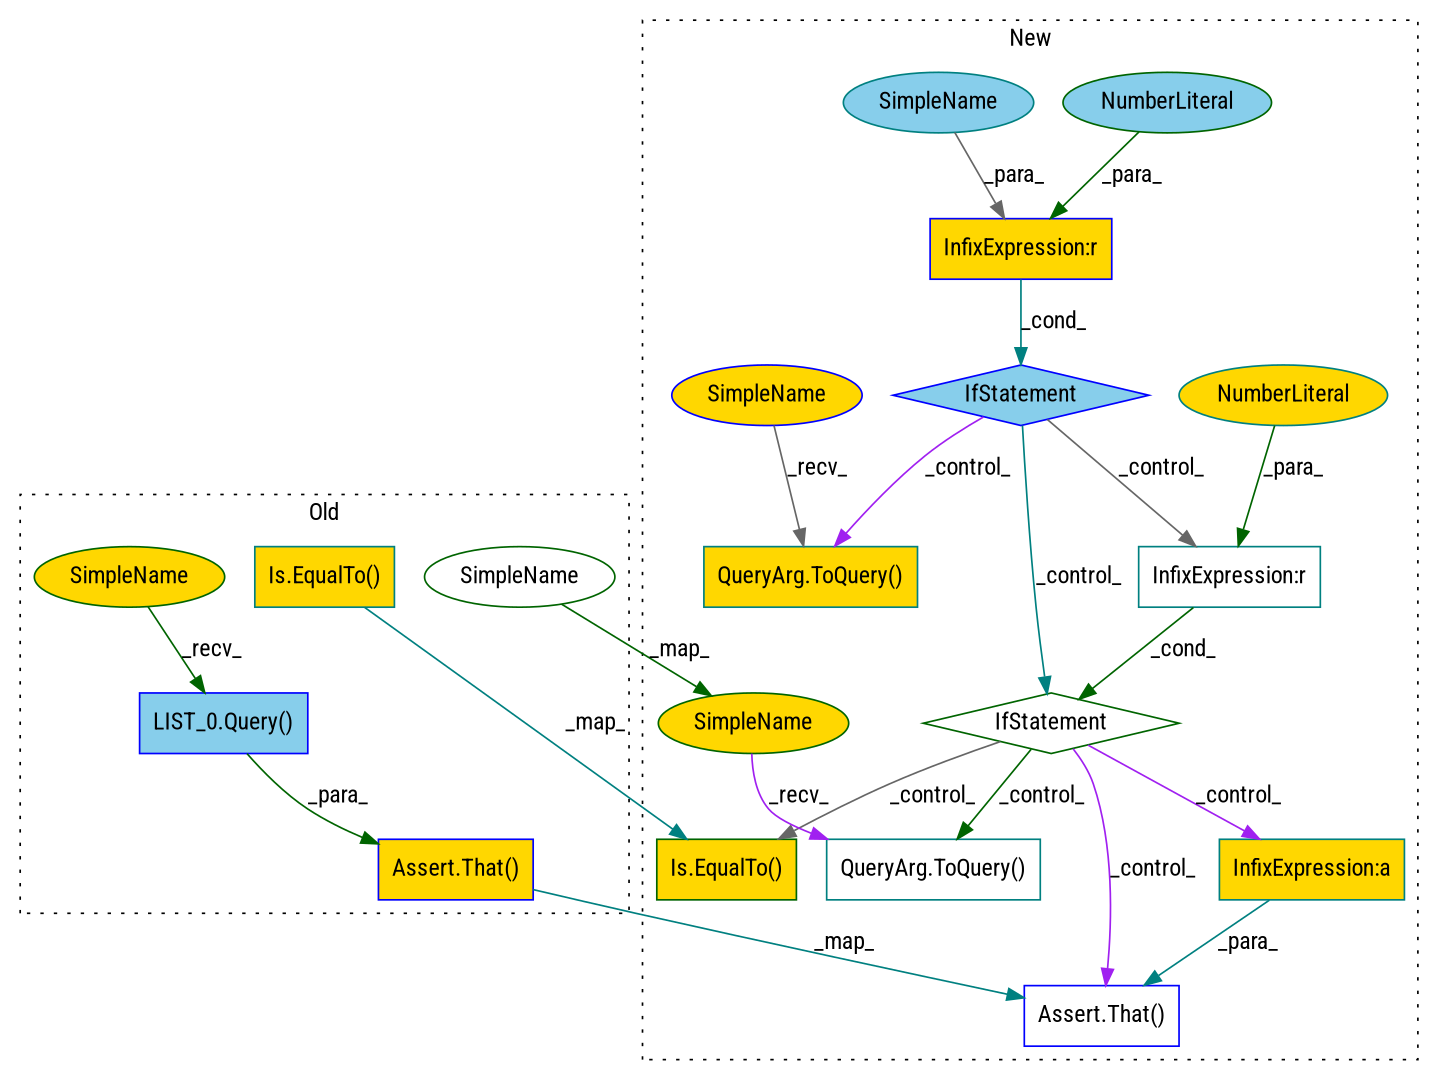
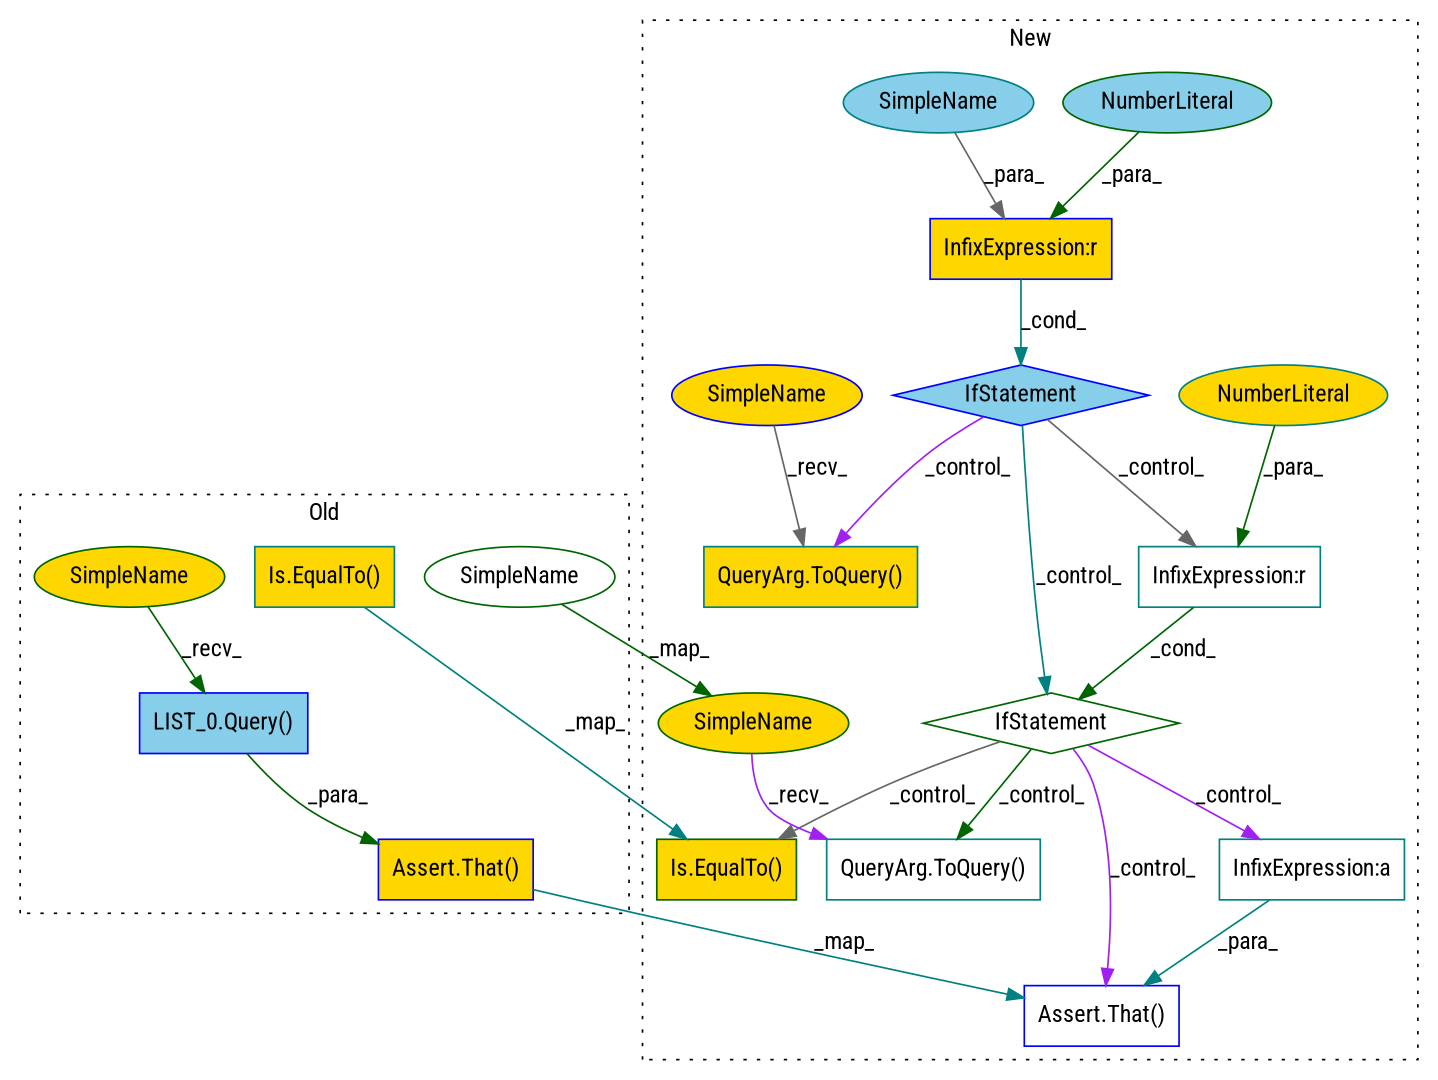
node "InfixExpression:a": fillcolor gold -> white
